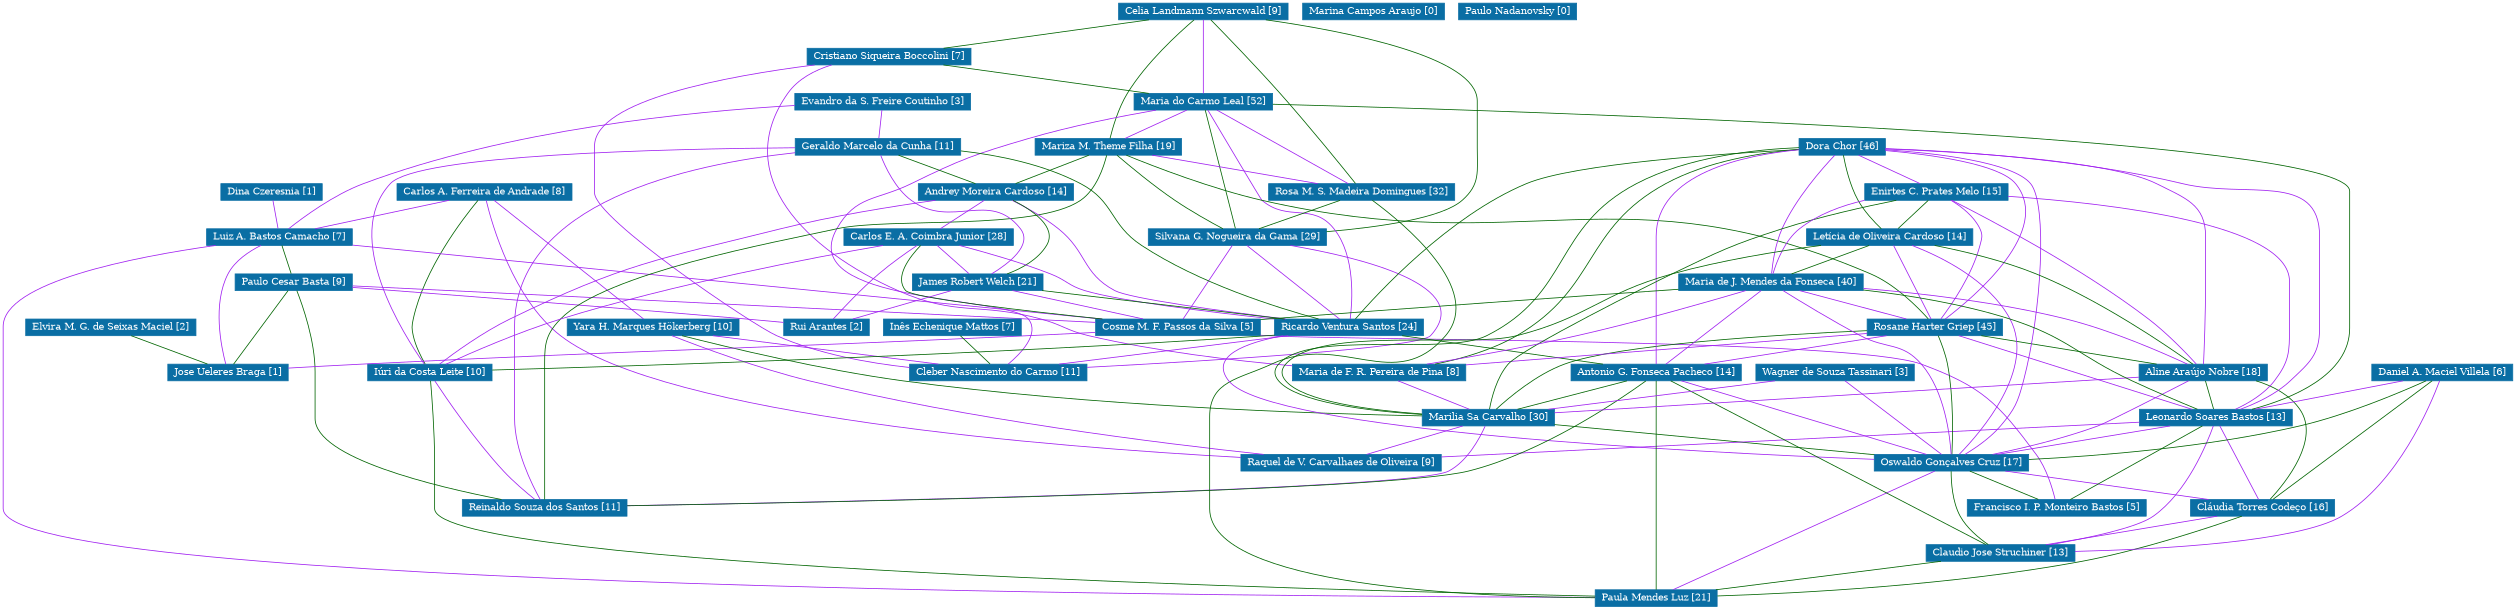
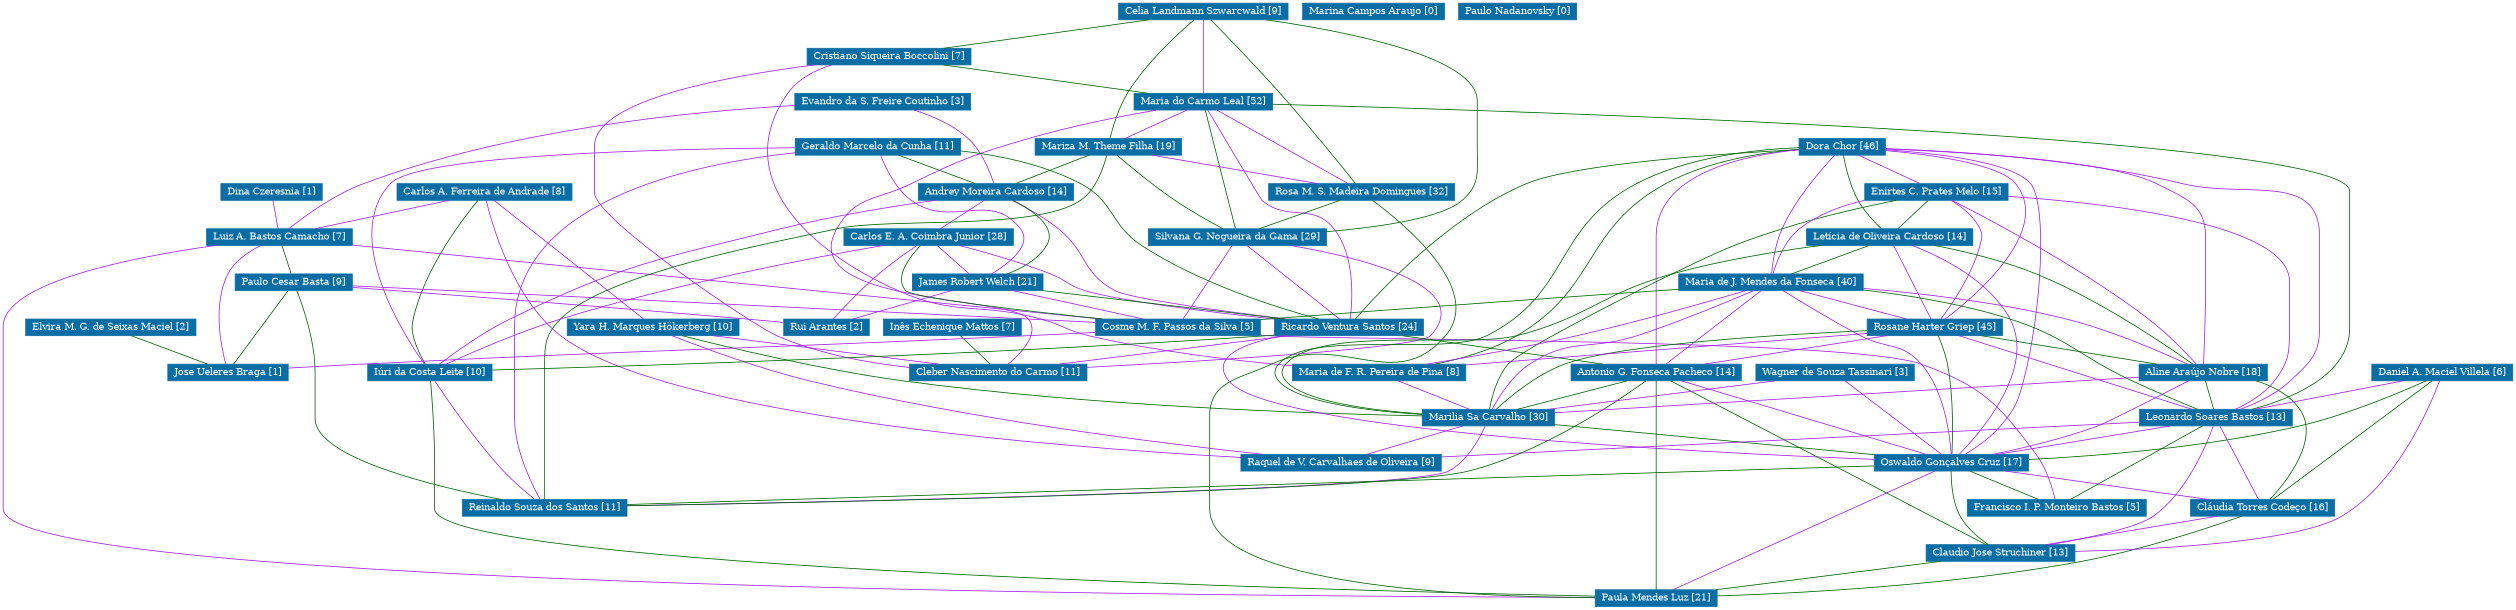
edge "Evandro da S. Freire Coutinho [3]" -- "Geraldo Marcelo da Cunha [11]": now "Evandro da S. Freire Coutinho [3]" -- "Andrey Moreira Cardoso [14]"
edge "Mariza M. Theme Filha [19]" -- "Rosane Harter Griep [45]": removed
edge "Maria de J. Mendes da Fonseca [40]" -- "Marilia Sa Carvalho [30]": added
edge "Oswaldo Gonçalves Cruz [17]" -- "Reinaldo Souza dos Santos [11]": added
